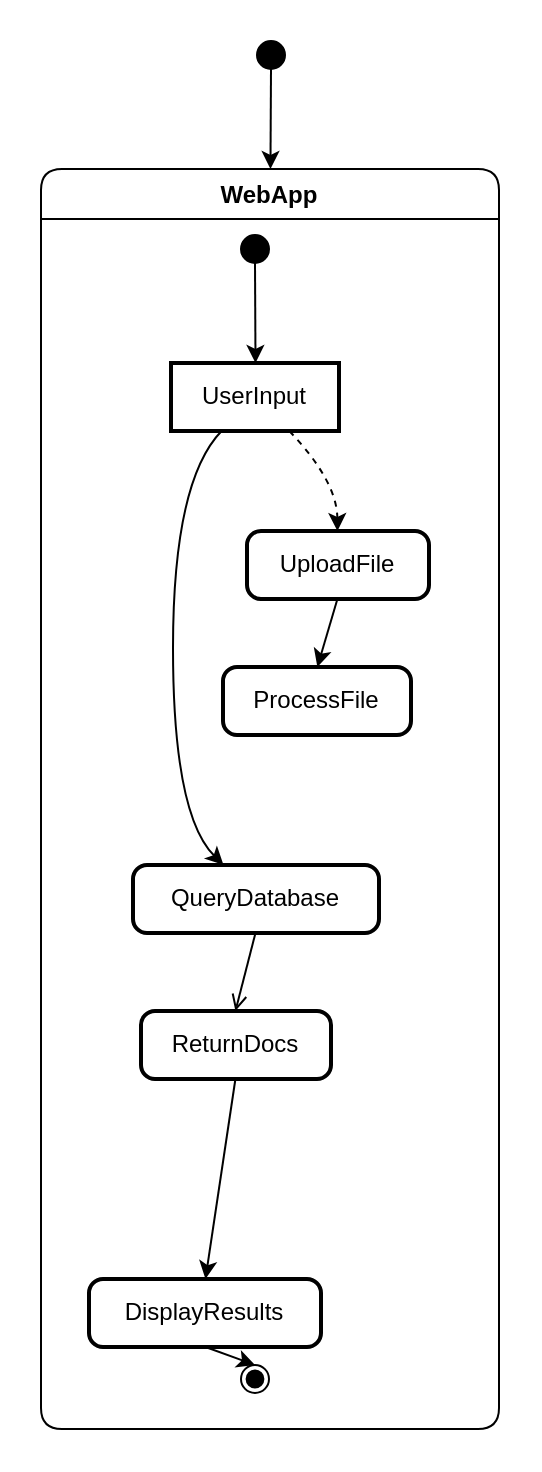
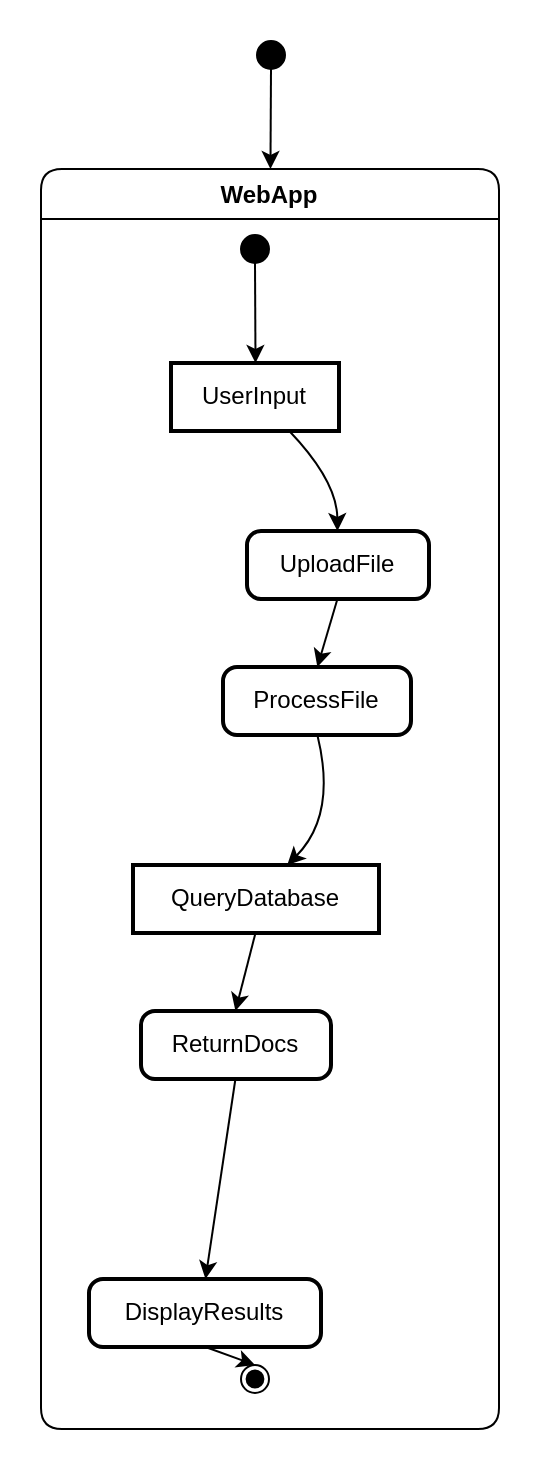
edge "UserInput" -> "UploadFile": style dashed -> solid
edge "UserInput" -> "QueryDatabase": removed
edge "ProcessFile" -> "QueryDatabase": added
node "QueryDatabase": shape rounded rectangle -> rectangle
edge "QueryDatabase" -> "ReturnDocs": arrowhead open -> classic
